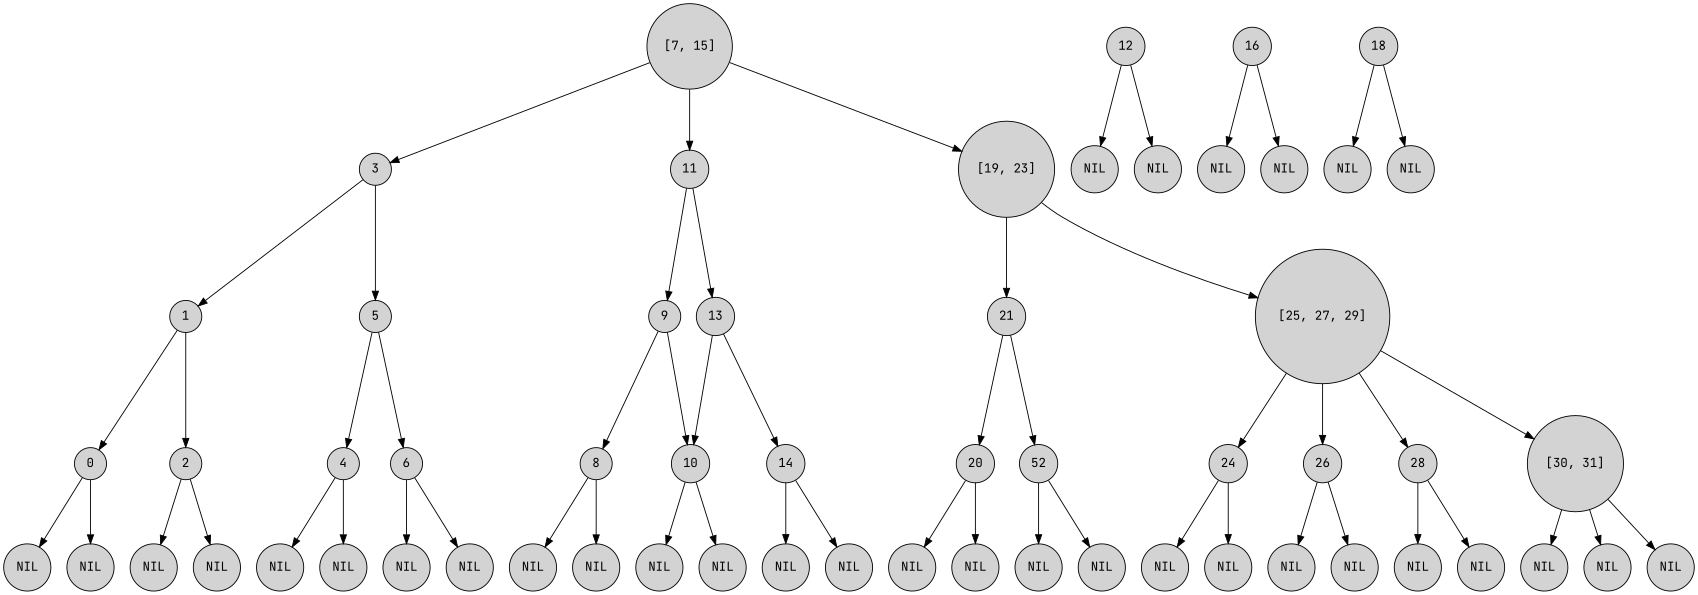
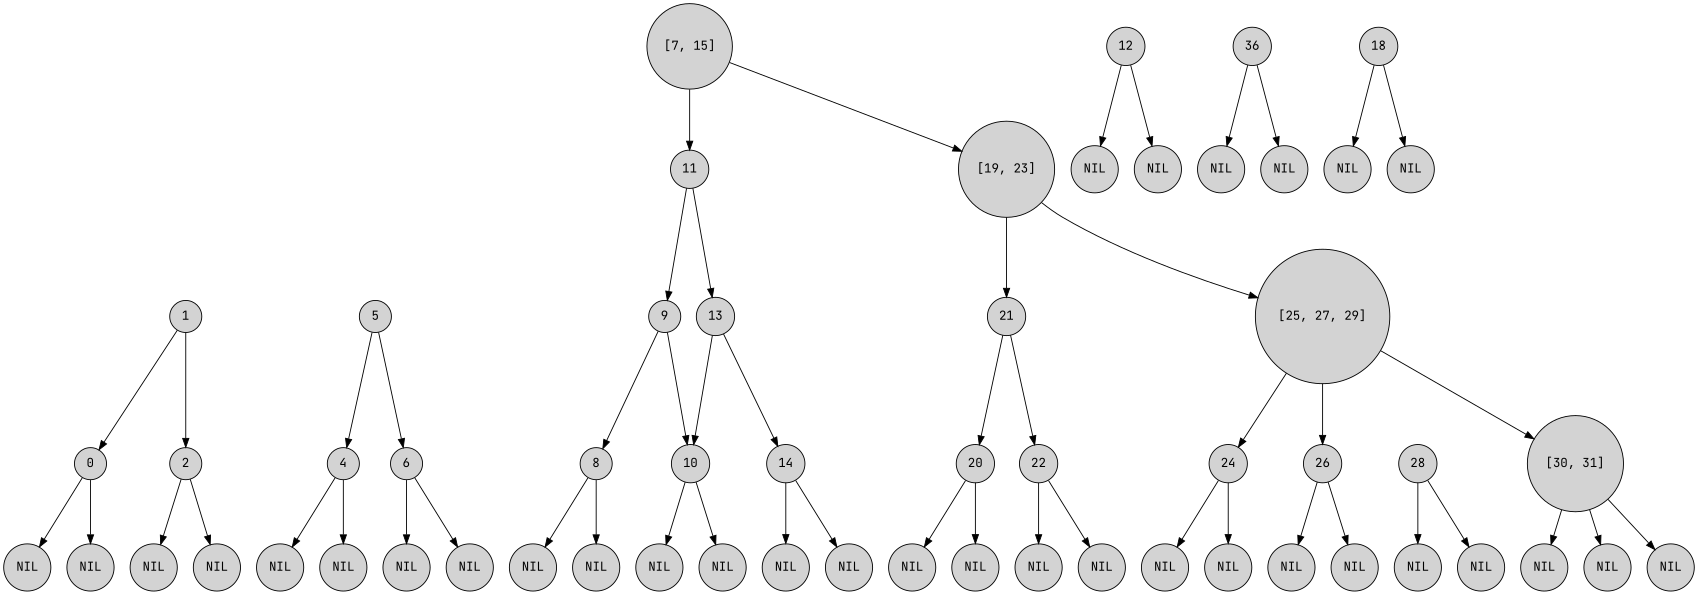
node "16": label "16" -> "36"
node "3": removed
edge "[25, 27, 29]" -> "28": removed
node "52": label "52" -> "22"
